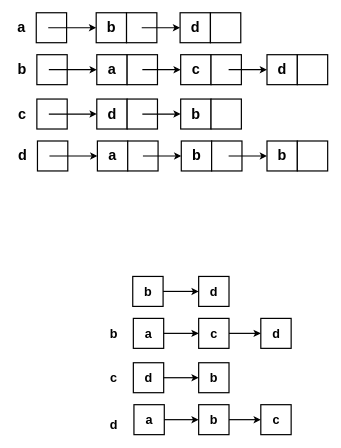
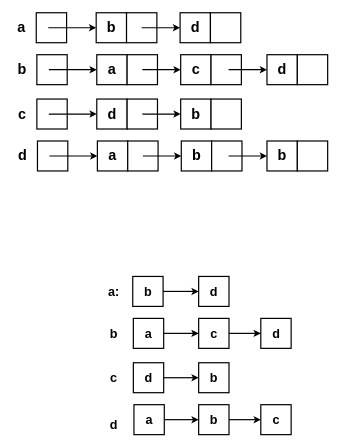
node "a:": added
